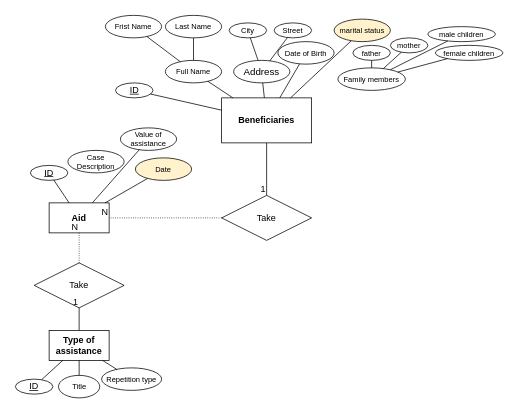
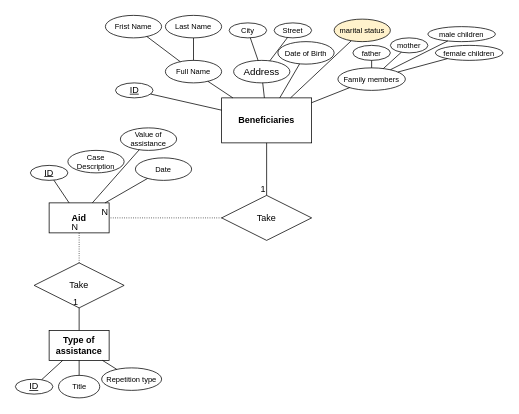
edge "Family members" -- "Beneficiaries": added
node "Date": fillcolor #fff2cc -> #ffffff
